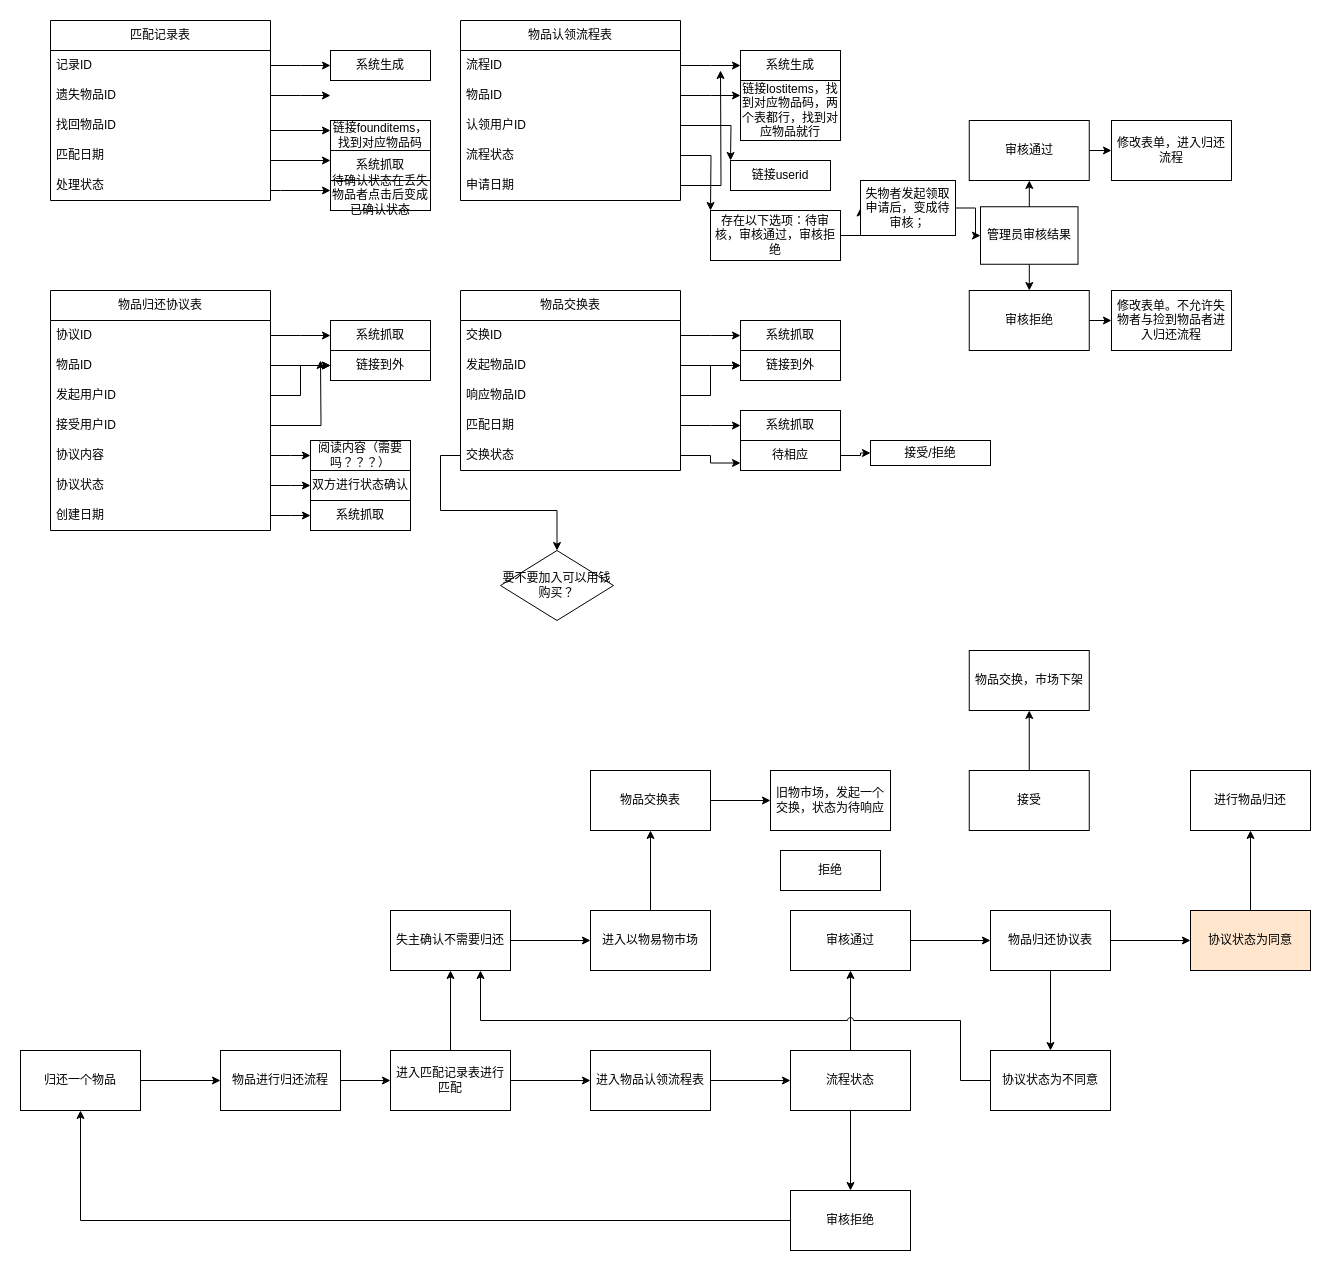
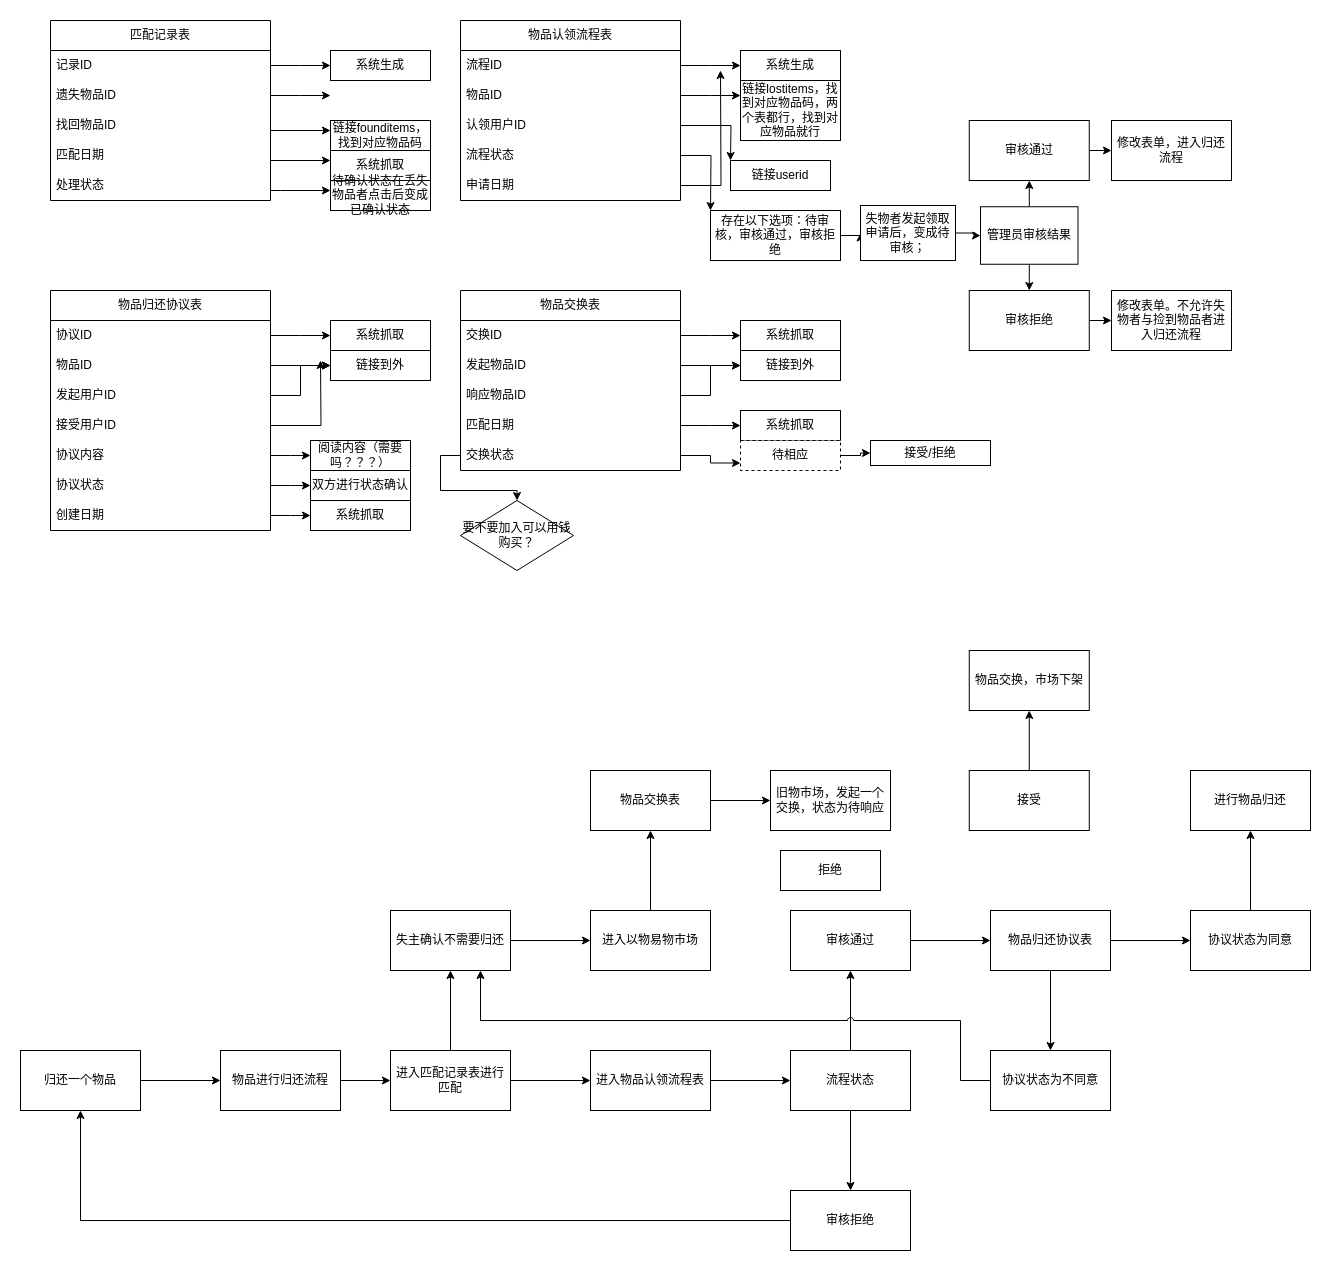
node "失物者发起领取申请后，变成待审核；": moved (908, 208) -> (908, 233)
node "待相应": style solid -> dashed
node "要不要加入可以用钱购买？": moved (557, 586) -> (517, 536)
node "协议状态为同意": fillcolor #ffe6cc -> #ffffff
